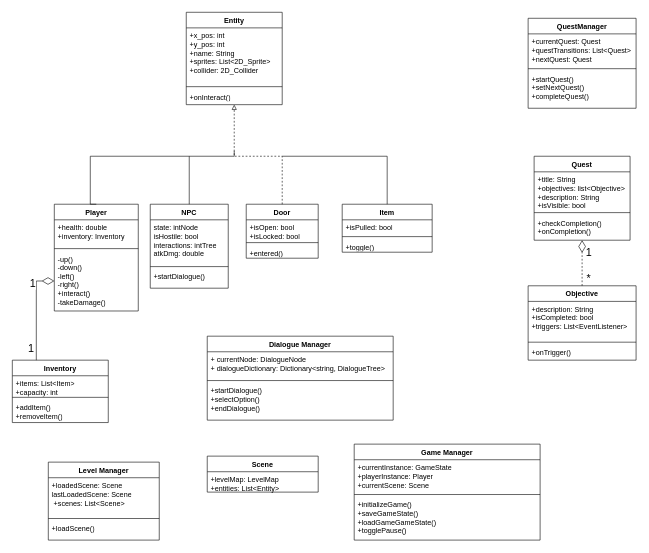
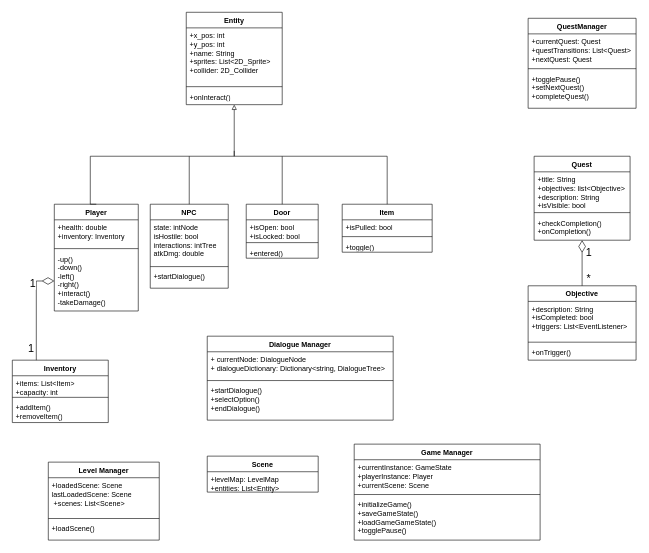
node "+startQuest() +setNextQuest() +completeQuest()": label "+startQuest() +setNextQuest() +completeQuest()" -> "+togglePause() +setNextQuest() +completeQuest()"
edge "Door" -> "Entity": style dashed -> solid
edge "Objective" -> "Quest": style dashed -> solid
